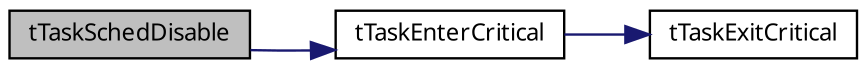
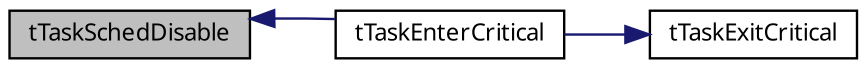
edge "tTaskSchedDisable" -> "tTaskEnterCritical": reversed
